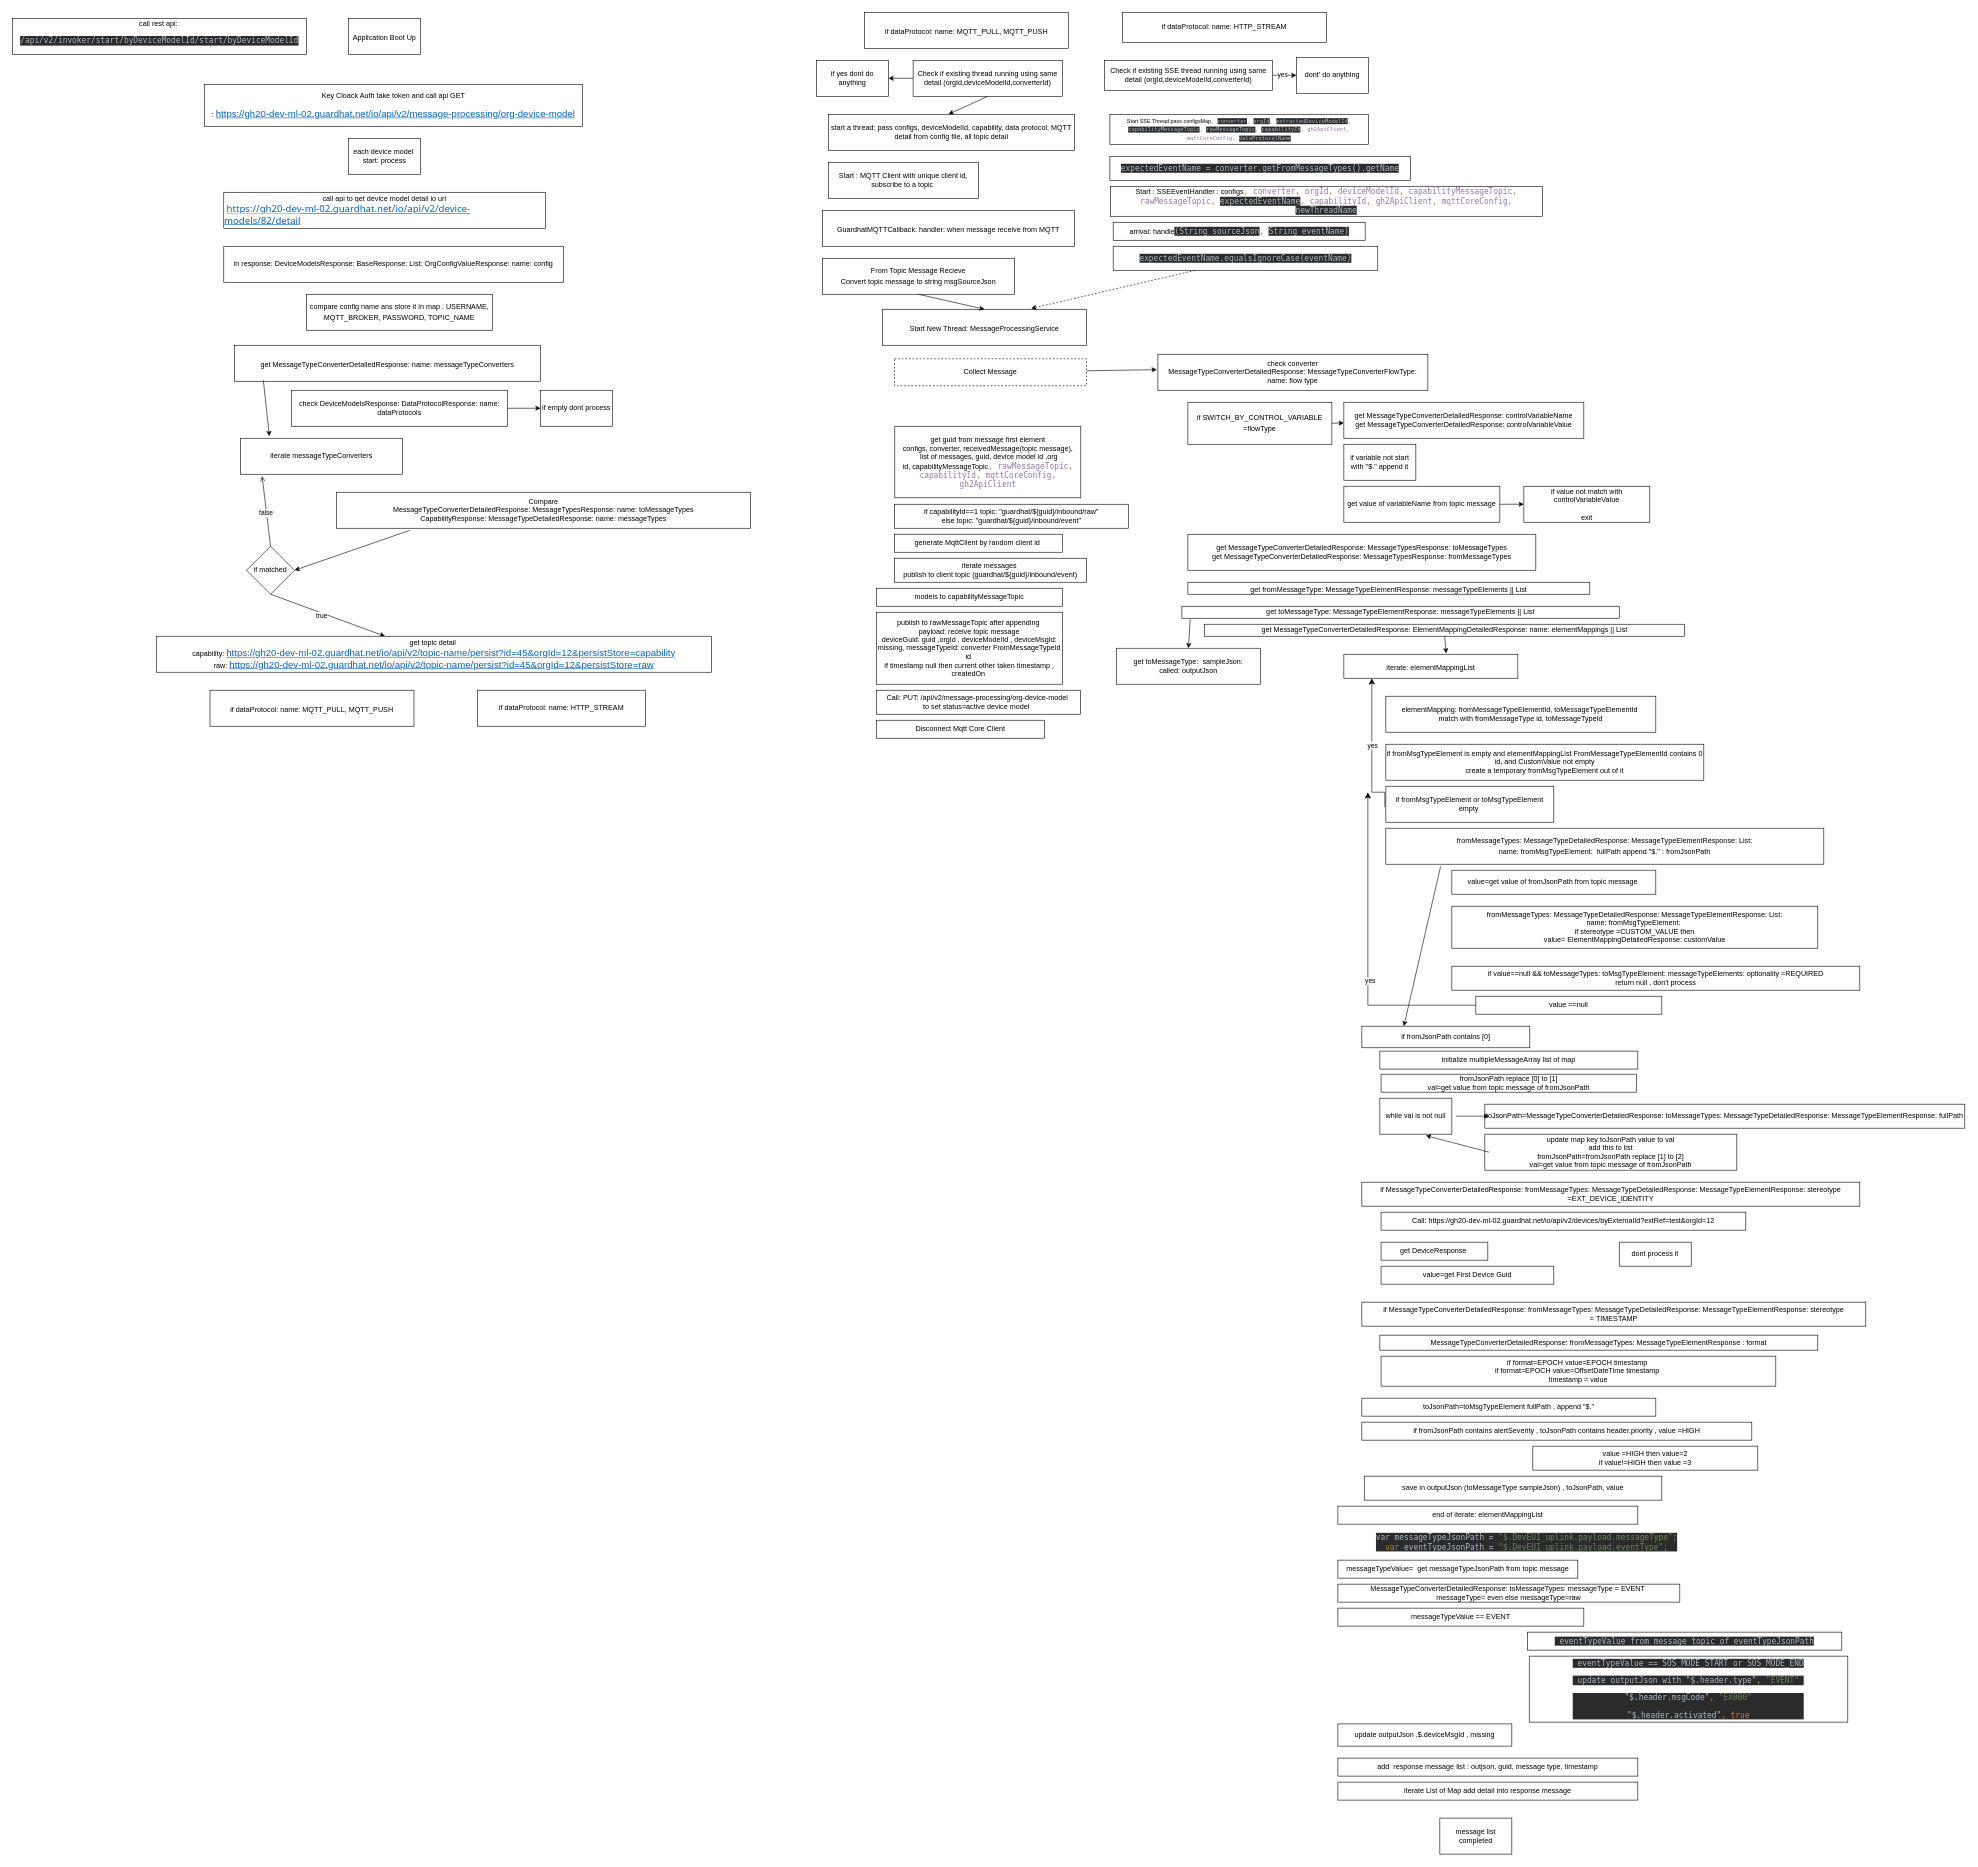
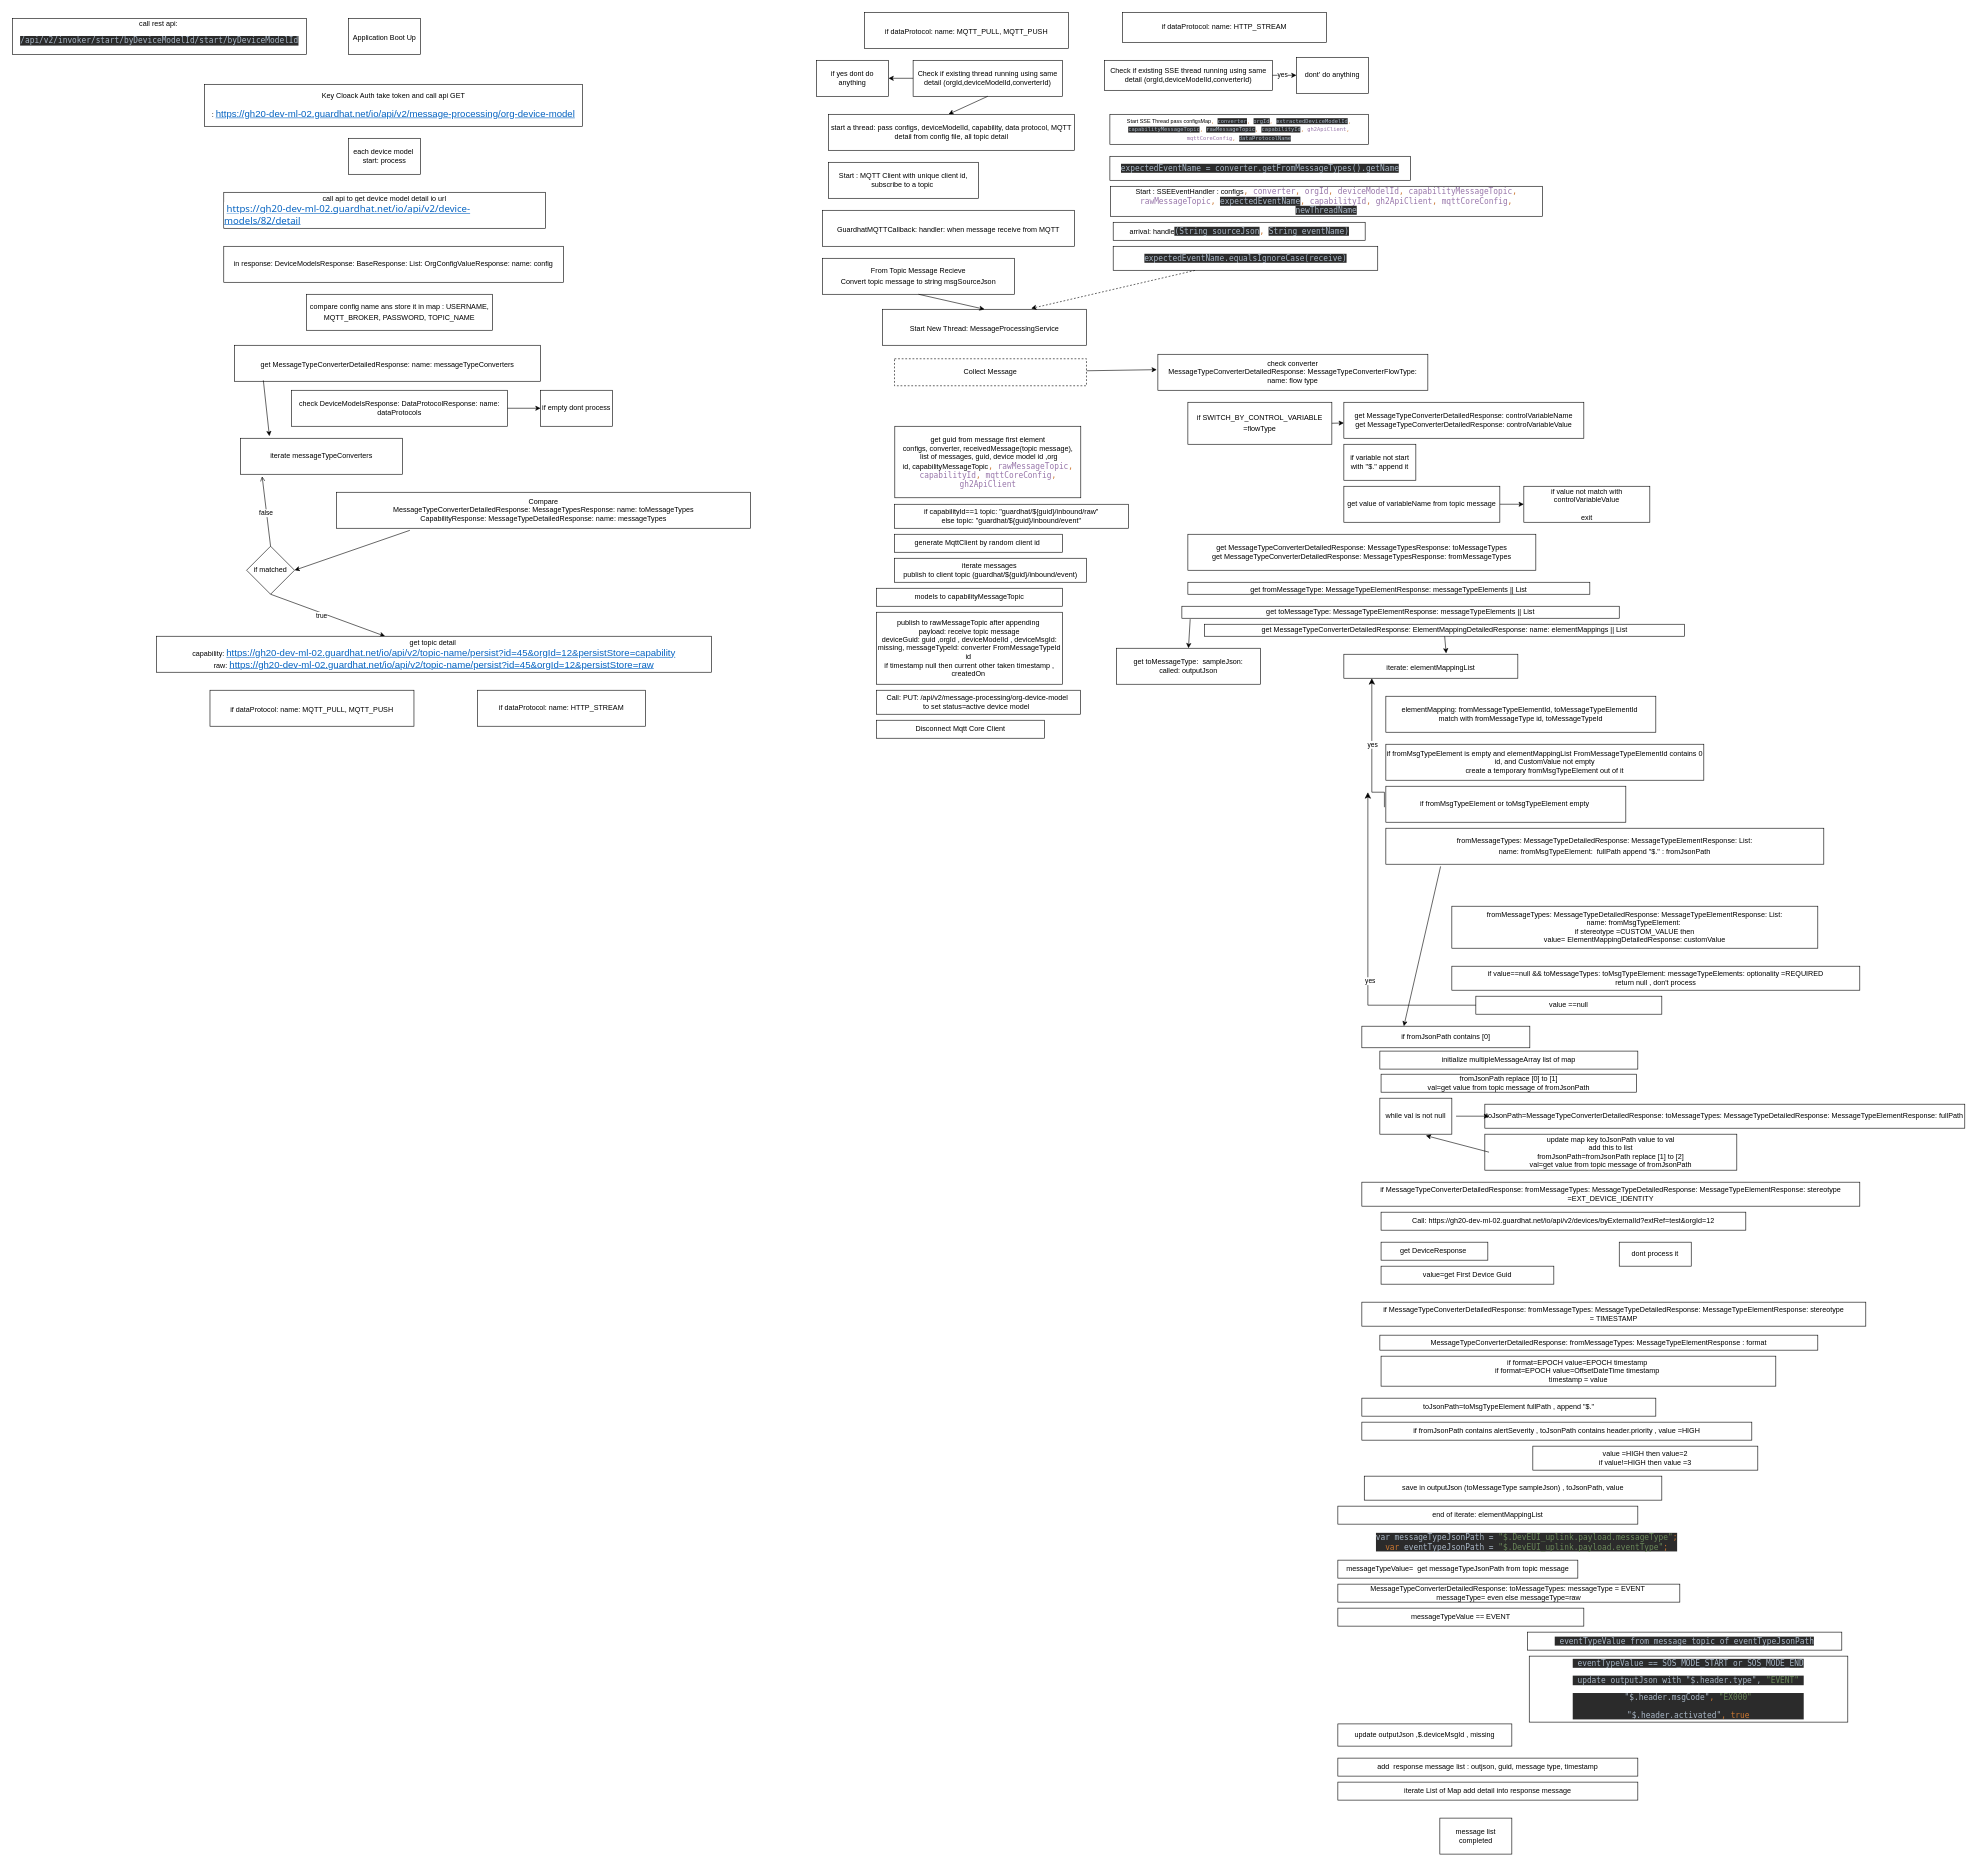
node "expectedEventName.equalsIgnoreCase(eventName)": label "expectedEventName.equalsIgnoreCase(eventName)" -> "expectedEventName.equalsIgnoreCase(receive)"
node "if fromMsgTypeElement or toMsgTypeElement empty": size 168x36 -> 240x36
node "value=get value of fromJsonPath from topic message": removed
